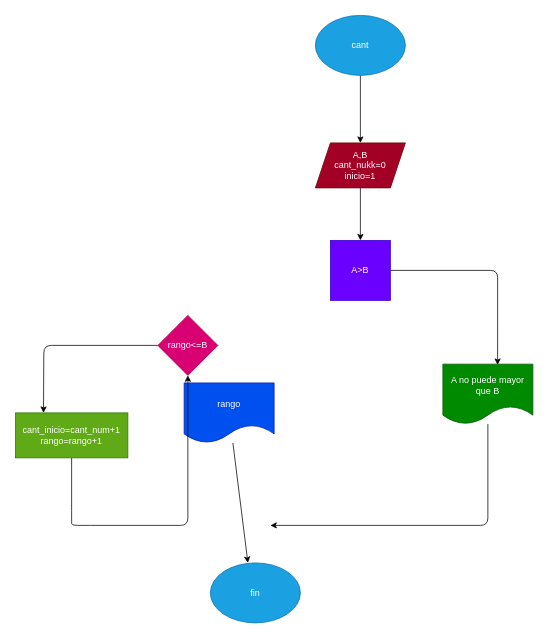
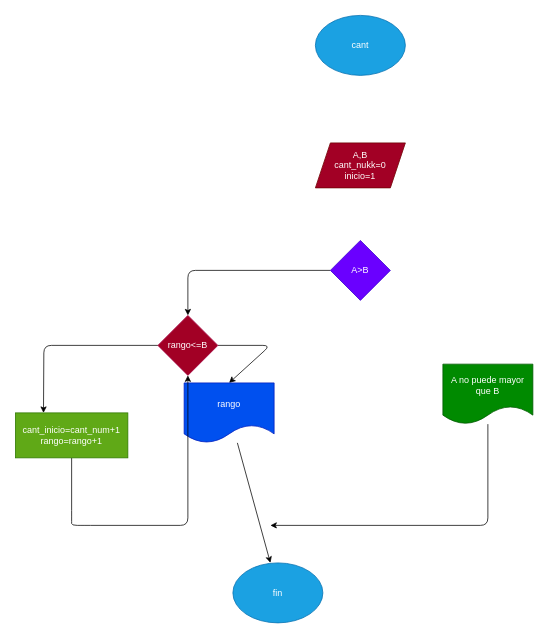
edge "cant" -> "A,B cant_nukk=0 inicio=1": removed
edge "A,B cant_nukk=0 inicio=1" -> "A>B": removed
edge "A>B" -> "rango<=B": added
node "A>B": shape rectangle -> diamond
edge "A>B" -> "A no puede mayor que B": removed
node "rango<=B": fillcolor #d80073 -> #a20025
edge "rango<=B" -> "rango": added
node "fin": moved (255, 593) -> (278, 593)
